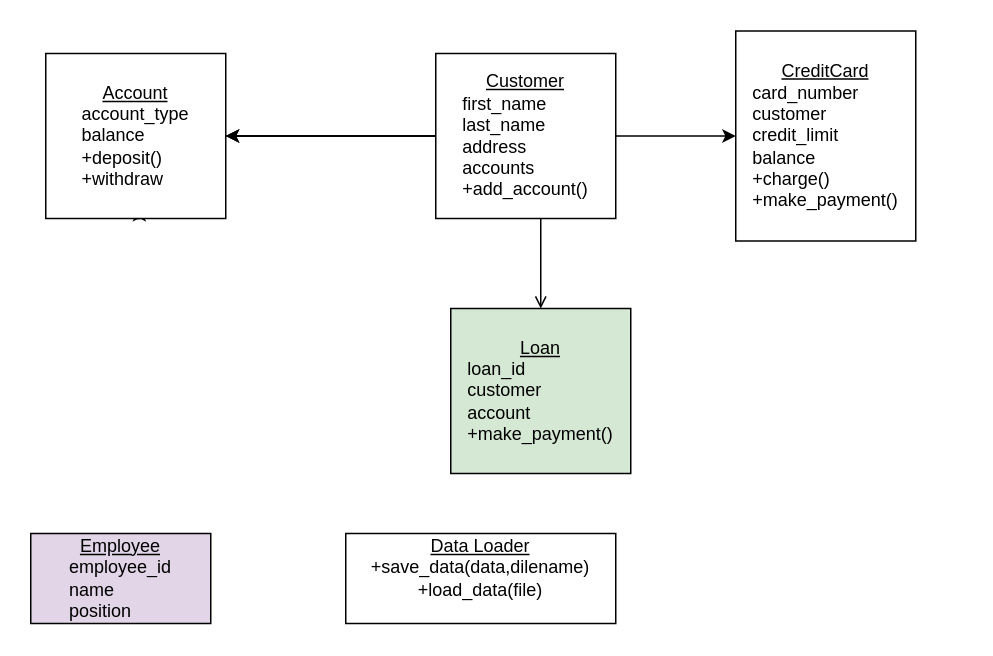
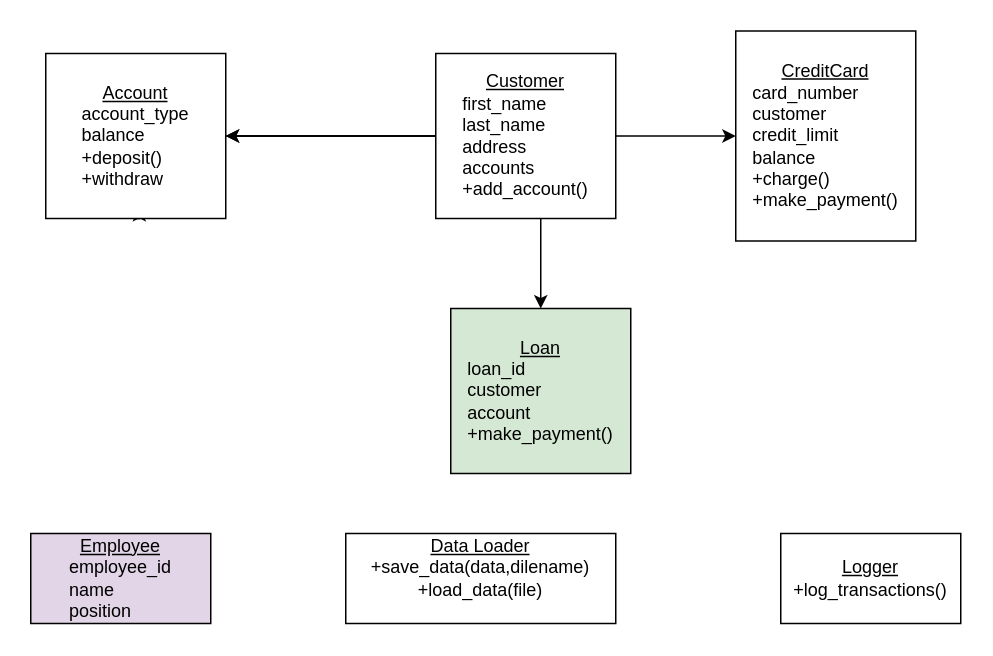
edge "Account account_type balance +deposit() +withdraw" -> "Loan loan_id customer account +make_payment()": arrowhead open -> classic
node "Logger +log_transactions()": added
